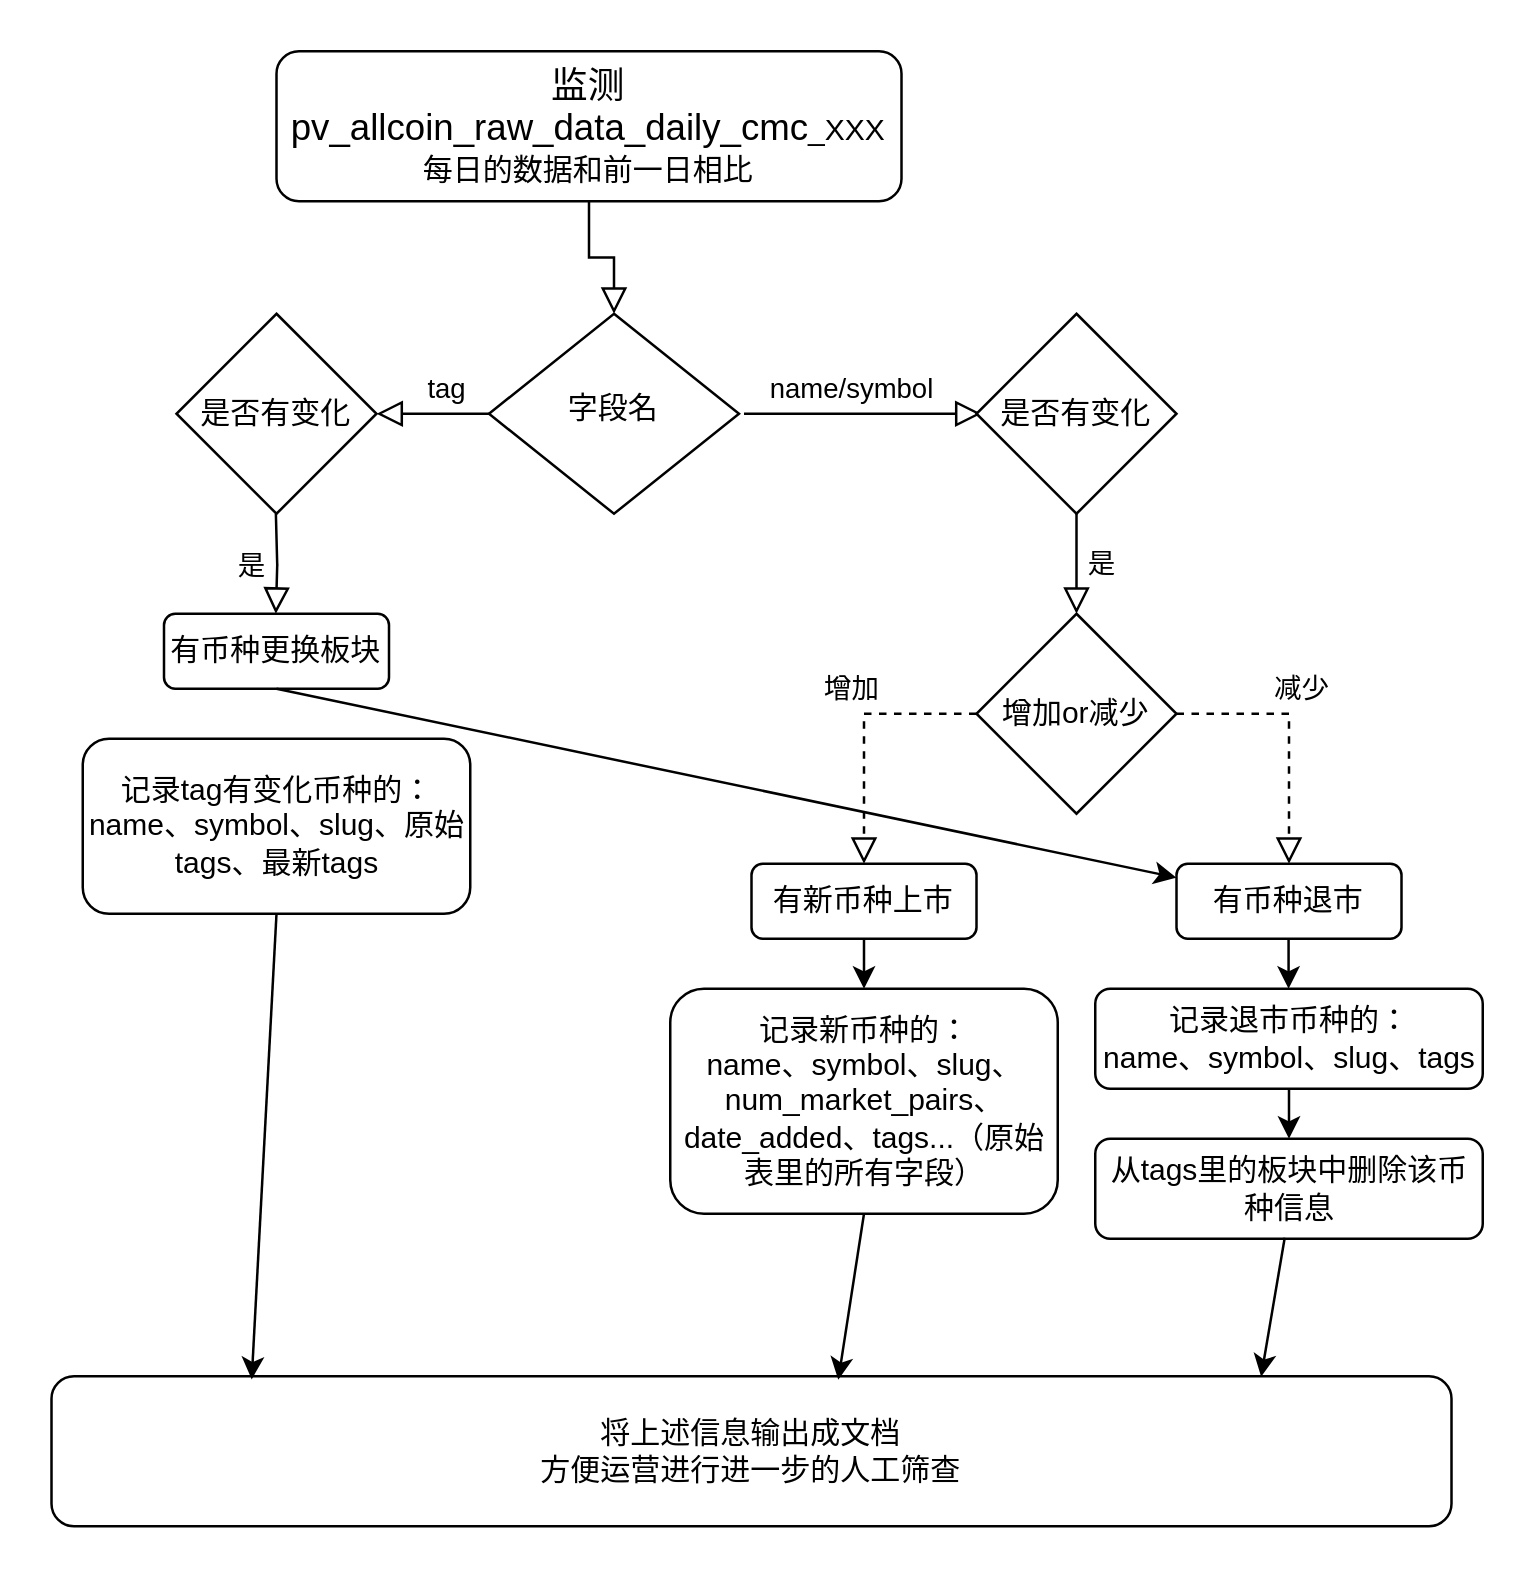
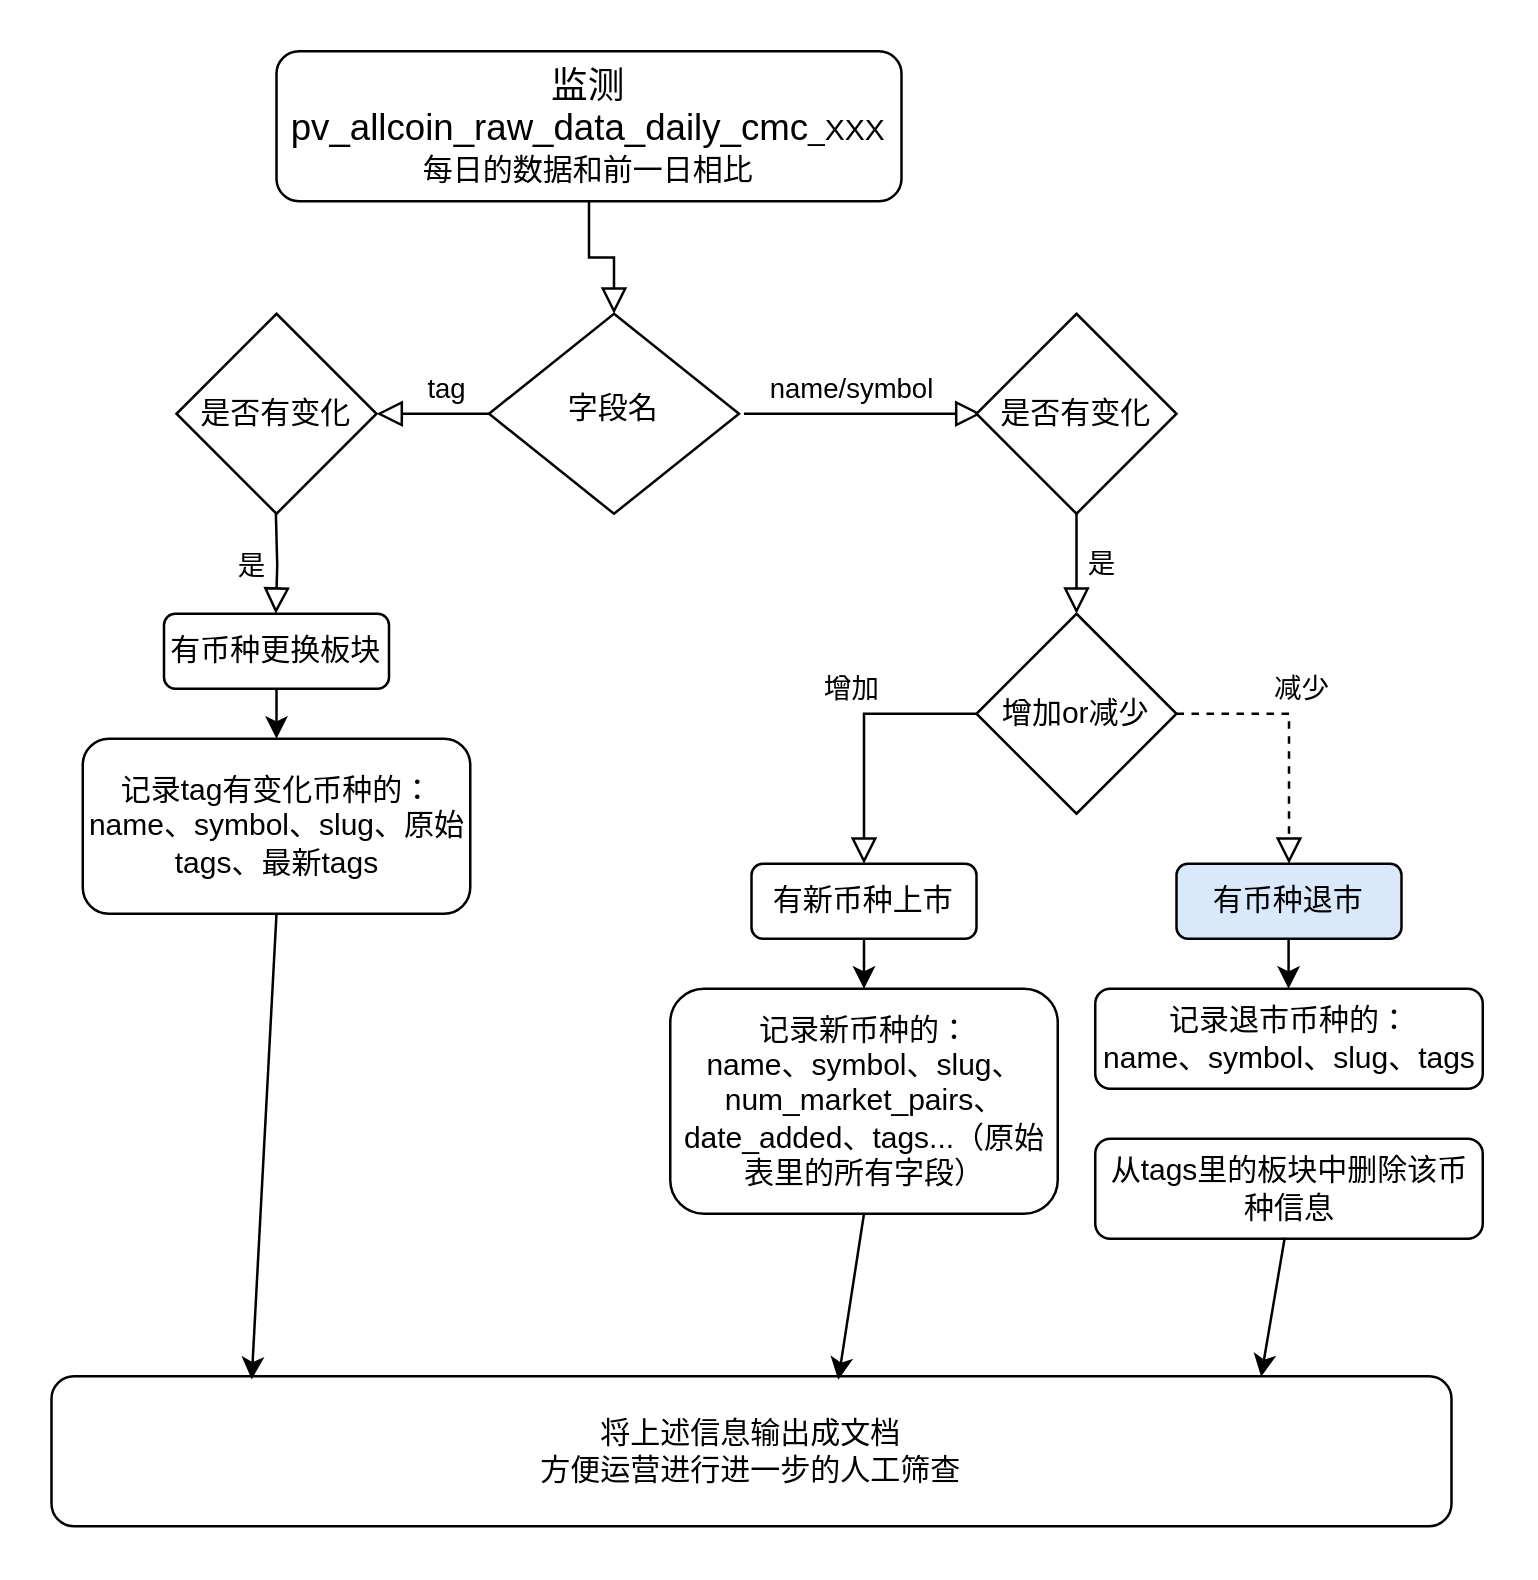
edge "增加or减少" -> "有新币种上市": style dashed -> solid
edge "有币种更换板块" -> "有币种退市": now "有币种更换板块" -> "记录tag有变化币种的： name、symbol、slug、原始tags、最新tags"
node "有币种退市": fillcolor #ffffff -> #dae8fc
edge "记录退市币种的： name、symbol、slug、tags" -> "从tags里的板块中删除该币种信息": removed
